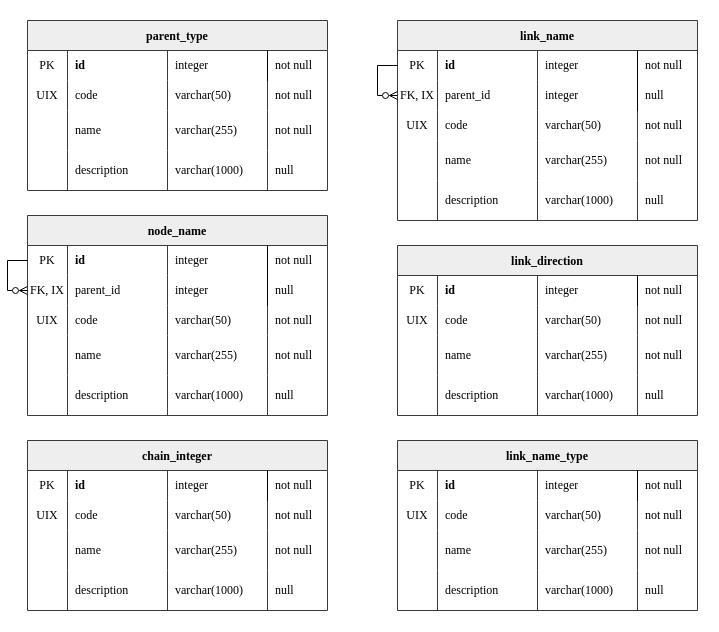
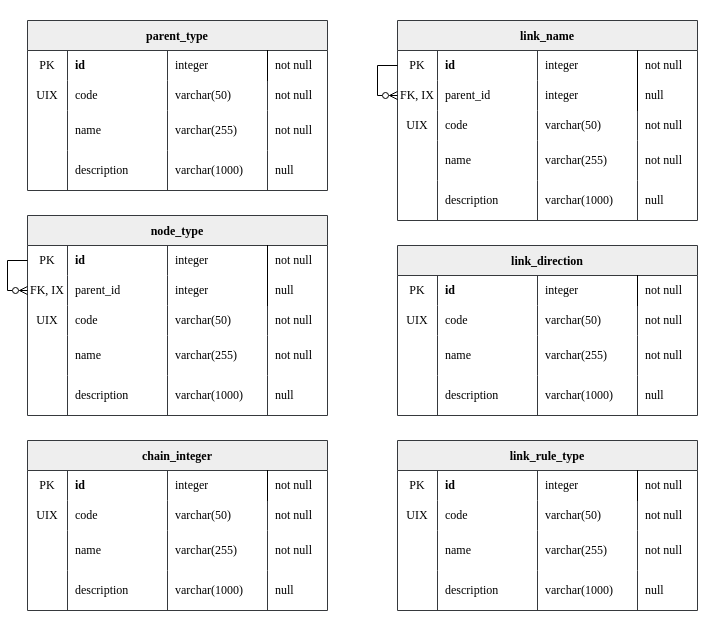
node "node_name": label "node_name" -> "node_type"
node "link_name_type": label "link_name_type" -> "link_rule_type"
